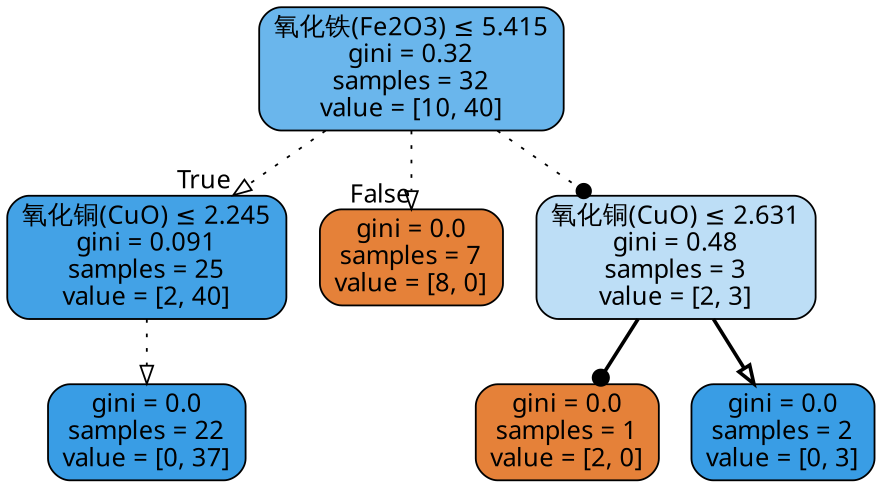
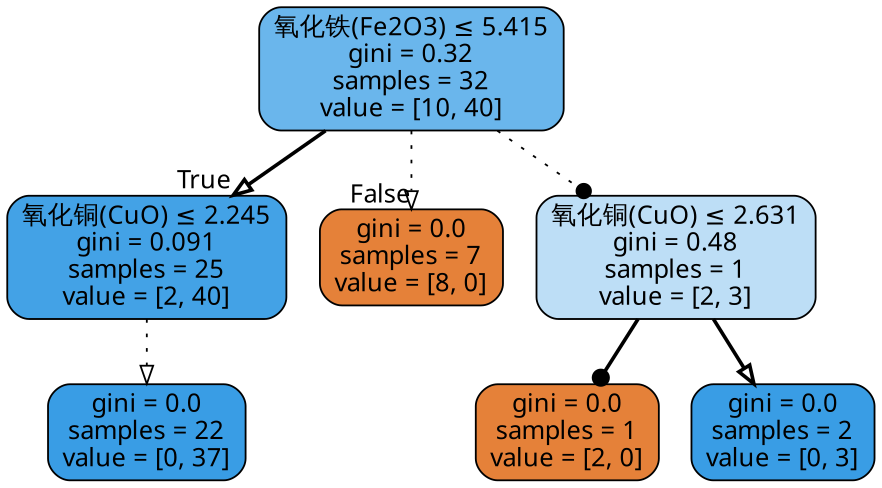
edge "氧化铁(Fe2O3) ≤ 5.415" -> "氧化铜(CuO) ≤ 2.245": style dotted -> bold
node "氧化铜(CuO) ≤ 2.631": text "samples = 3" -> "samples = 1"
